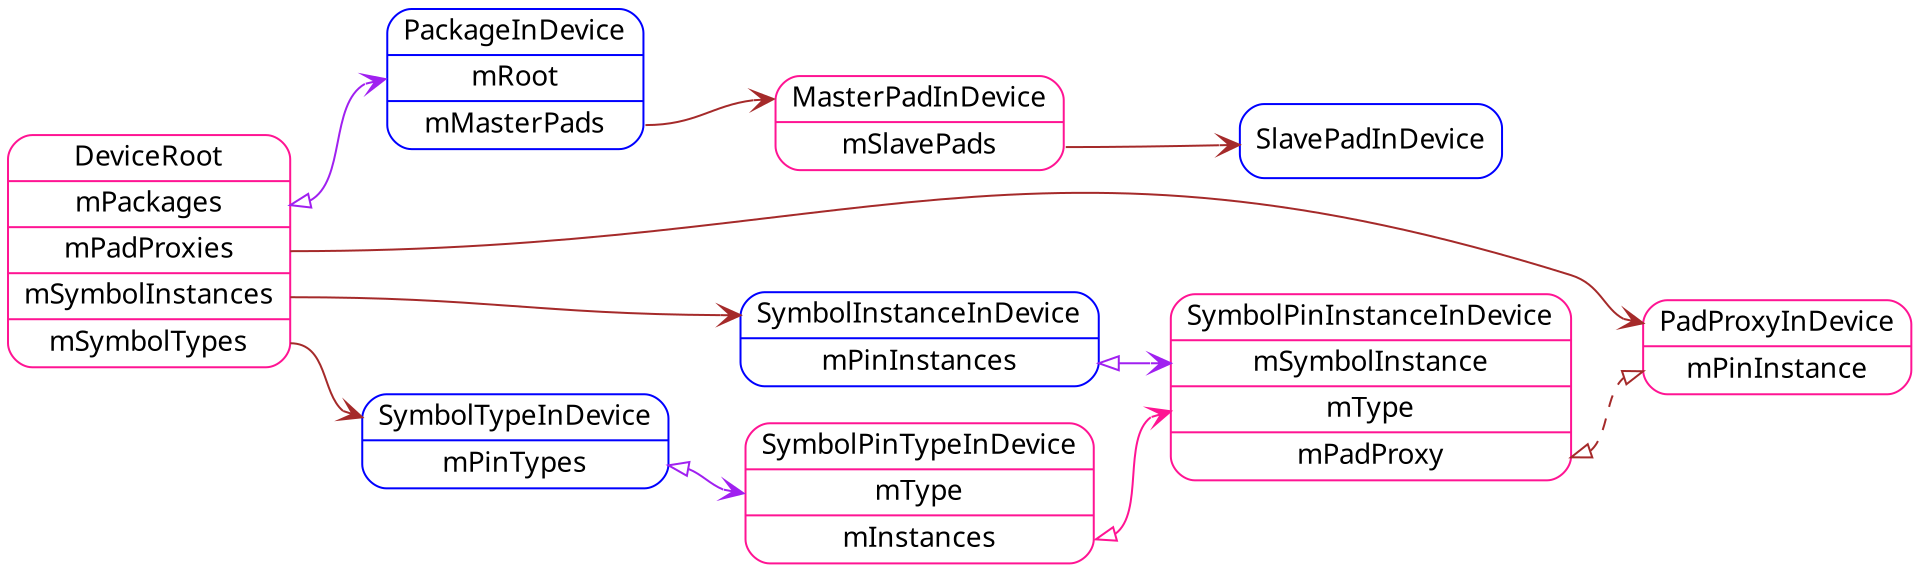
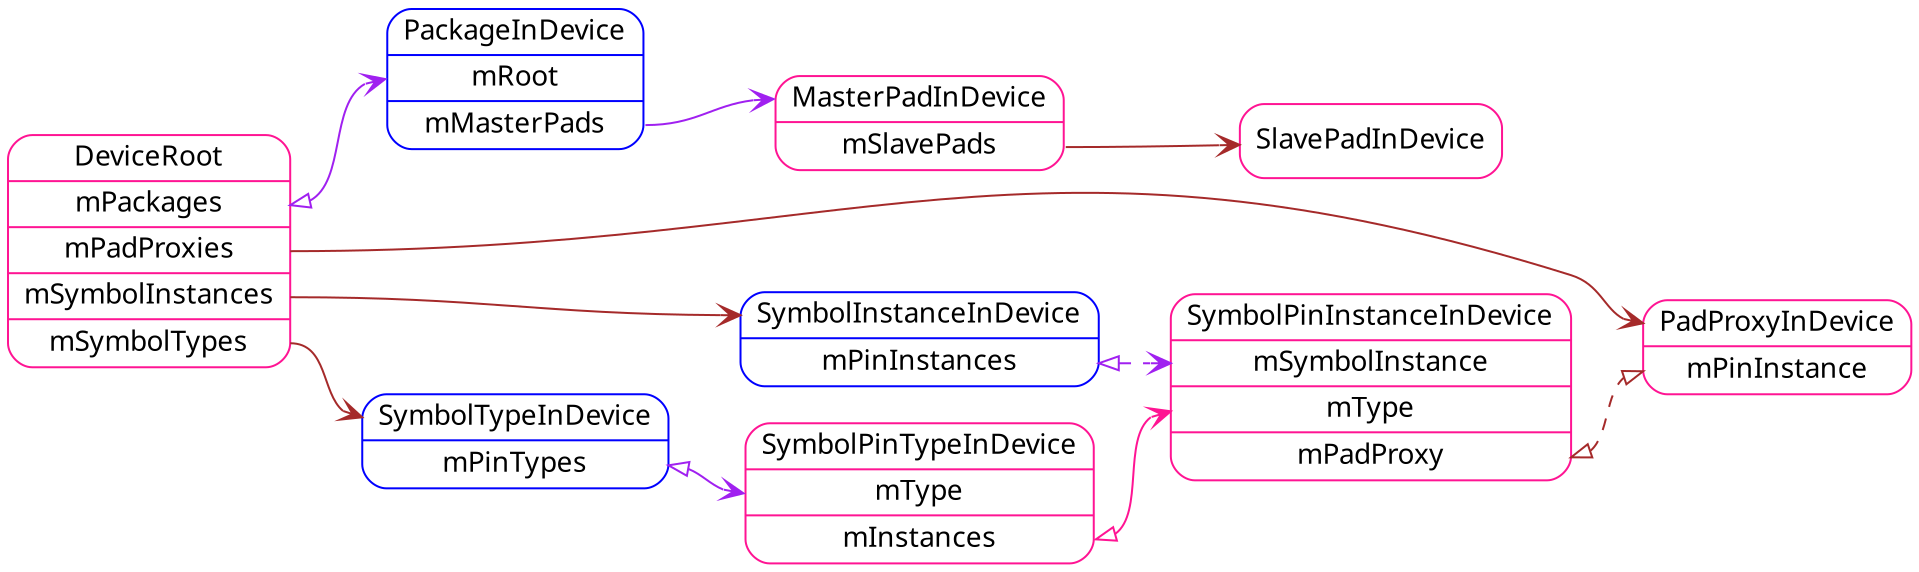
edge "PackageInDevice" -- "MasterPadInDevice": color brown -> purple
node "SlavePadInDevice": color blue -> deeppink
edge "SymbolInstanceInDevice" -- "SymbolPinInstanceInDevice": style solid -> dashed
